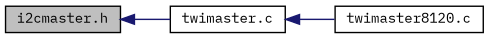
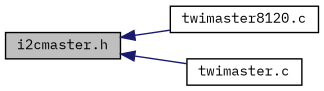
edge "twimaster8120.c" -> "twimaster.c": now "twimaster8120.c" -> "i2cmaster.h"
